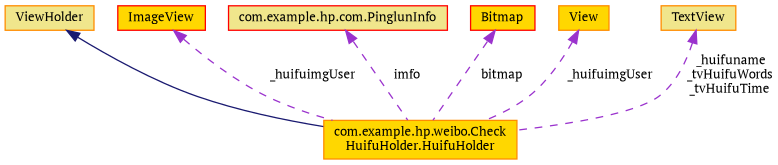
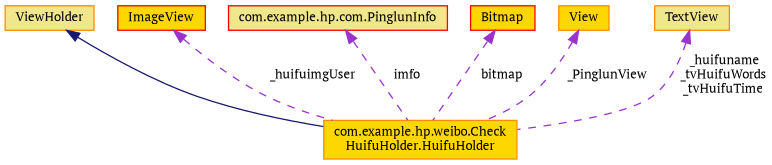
edge "com.example.hp.weibo.Check HuifuHolder.HuifuHolder" -> "View": label " _huifuimgUser" -> " _PinglunView"
